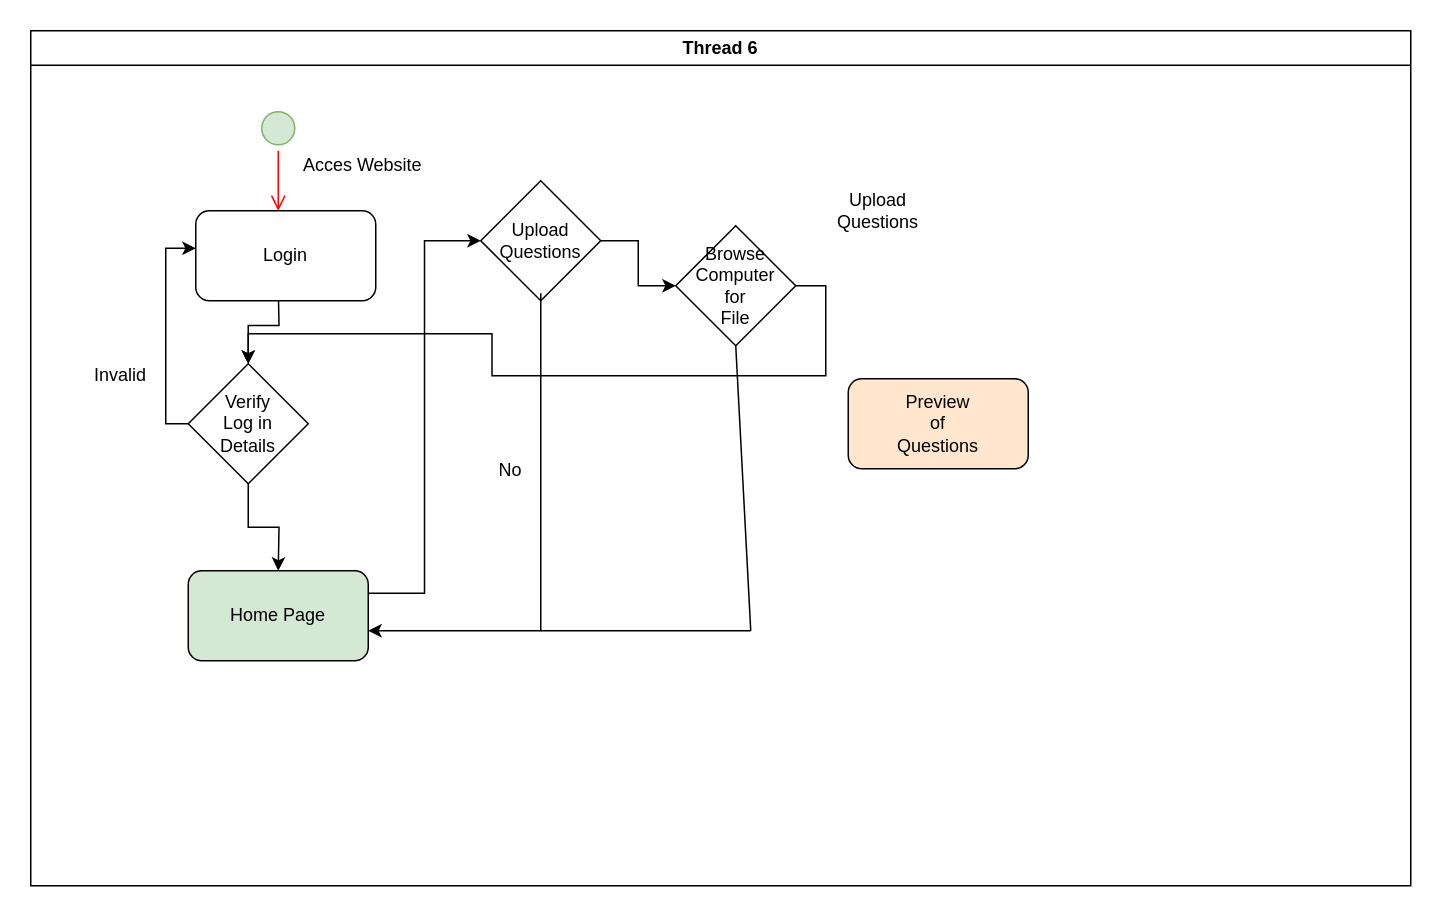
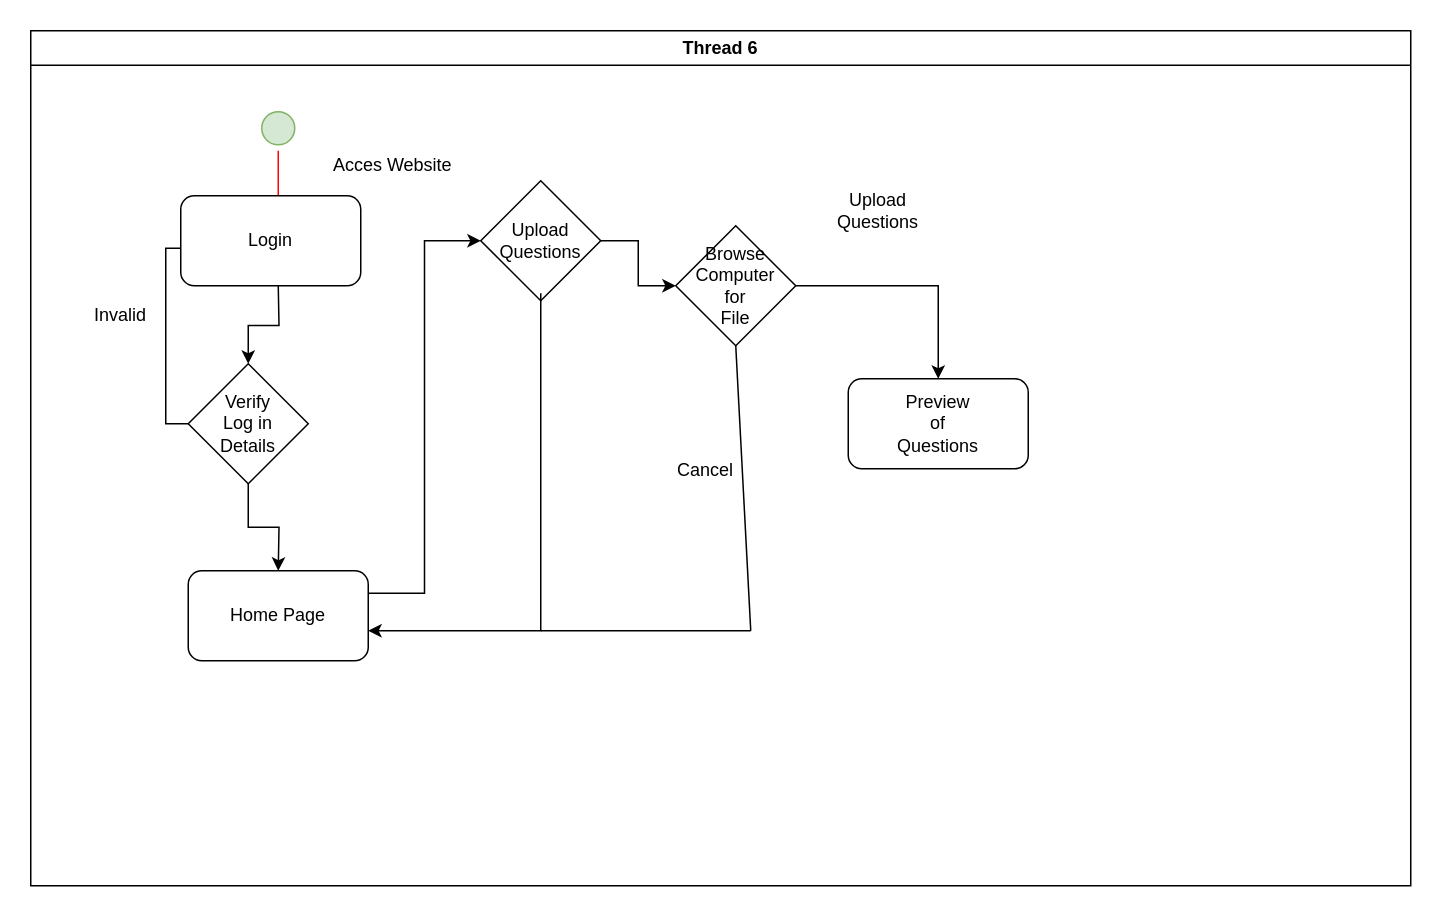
node "Acces Website": moved (362, 166) -> (392, 166)
node "Login": moved (286, 256) -> (271, 241)
node "Invalid": moved (121, 376) -> (121, 316)
edge "Browse Computer for File" -> "Verify Log in Details": now "Browse Computer for File" -> "Preview of Questions"
node "Preview of Questions": fillcolor #ffe6cc -> #ffffff
node "No": removed
node "Cancel": added
node "Home Page": fillcolor #d5e8d4 -> #ffffff
